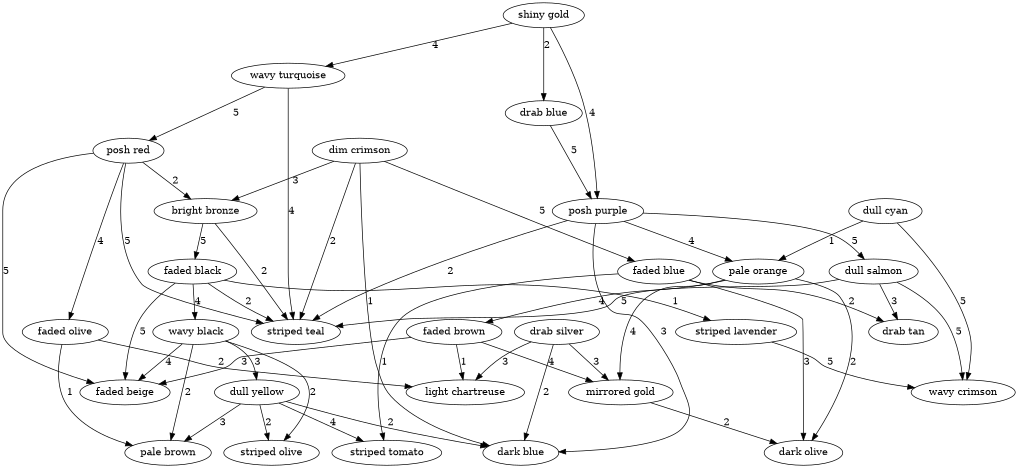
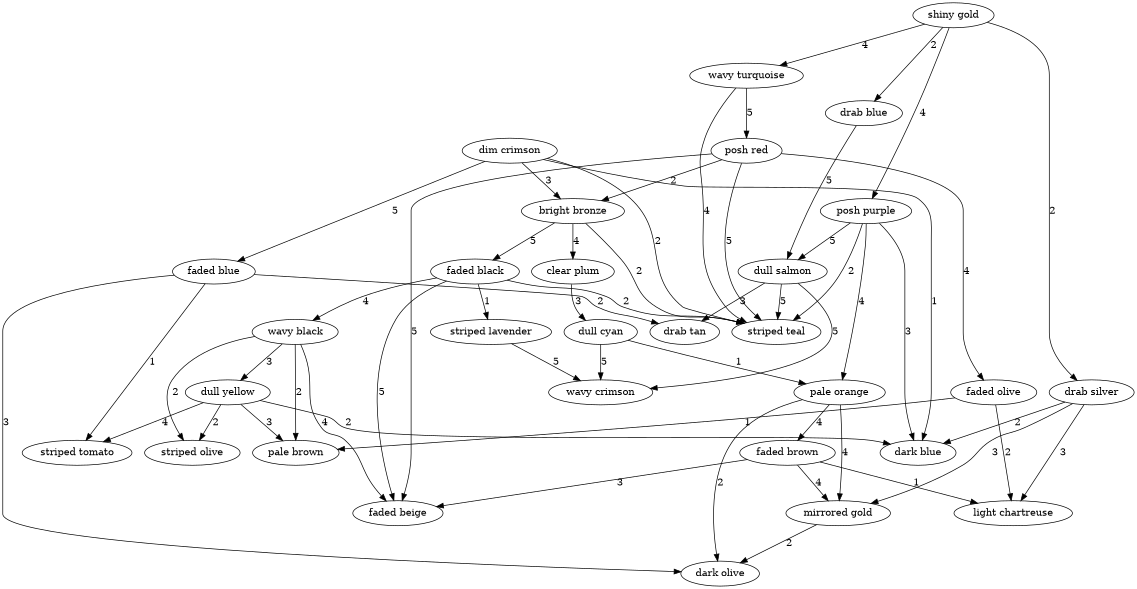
edge "drab blue" -> "posh purple": now "drab blue" -> "dull salmon"
edge "shiny gold" -> "drab silver": added, label "2"
node "clear plum": added
